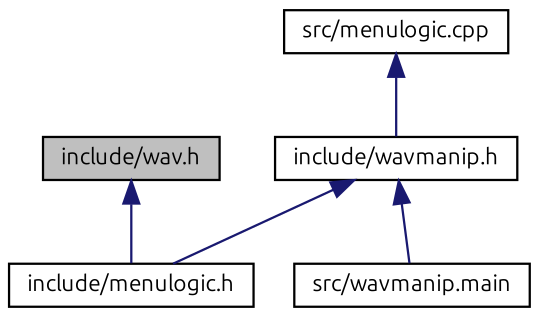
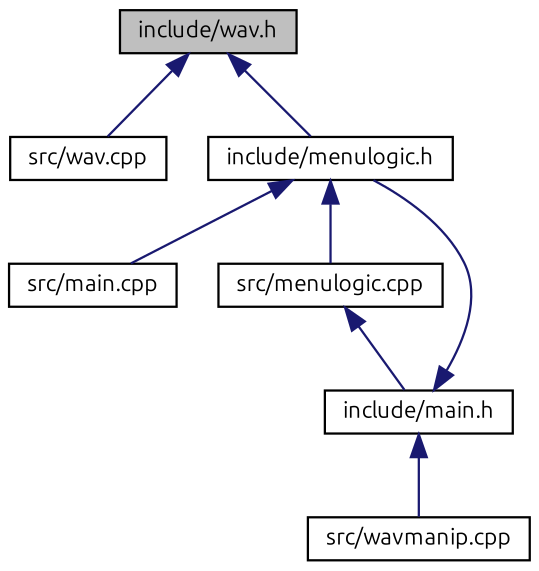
node "src/wav.cpp": added
node "include/wavmanip.h": label "include/wavmanip.h" -> "include/main.h"
edge "src/menulogic.cpp" -> "include/menulogic.h": added
node "src/main.cpp": added
node "src/wavmanip.main": label "src/wavmanip.main" -> "src/wavmanip.cpp"
